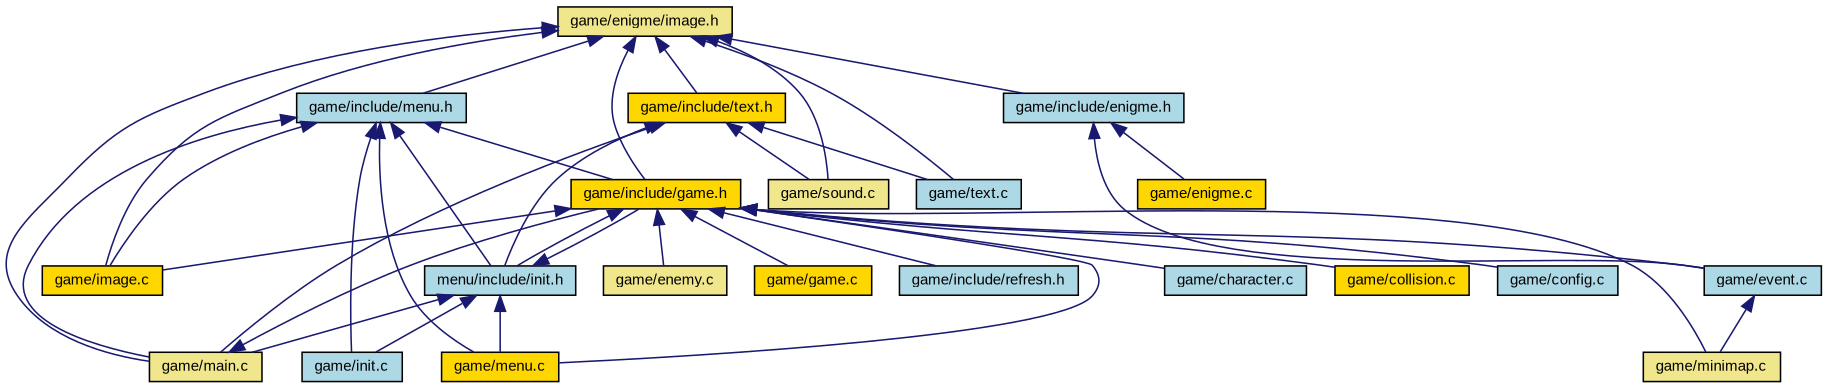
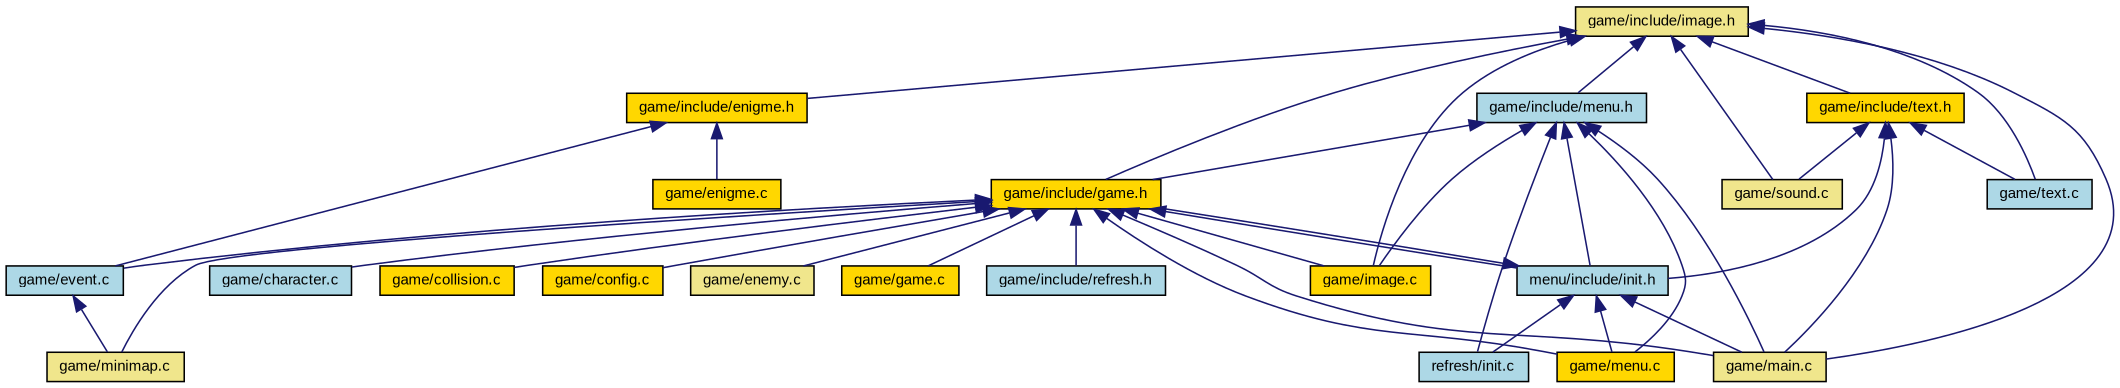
node "game/enigme/image.h": label "game/enigme/image.h" -> "game/include/image.h"
node "game/include/enigme.h": fillcolor lightblue -> gold
edge "game/include/game.h" -> "game/main.c": reversed
node "game/config.c": fillcolor lightblue -> gold
node "game/init.c": label "game/init.c" -> "refresh/init.c"
